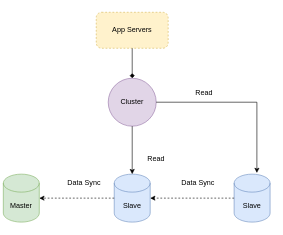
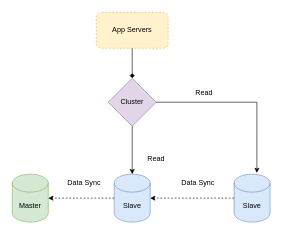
node "Cluster": shape ellipse -> diamond
node "Master": moved (21, 198) -> (30, 198)
